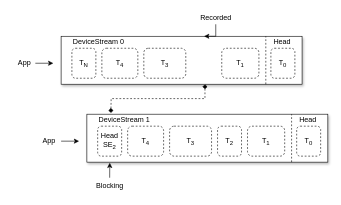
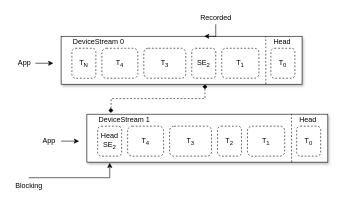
node "SE2": added
node "Blocking": moved (110, 186) -> (29, 186)
